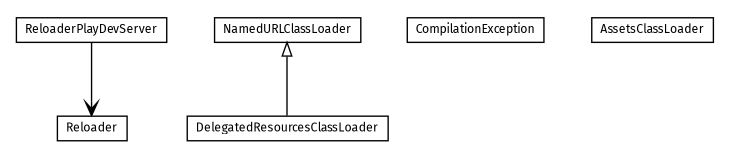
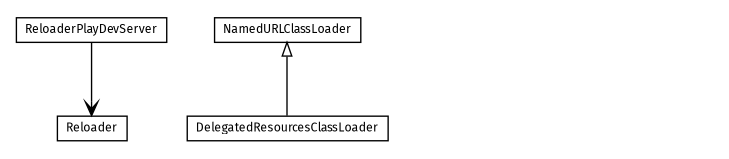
node "CompilationException": removed
node "AssetsClassLoader": removed
